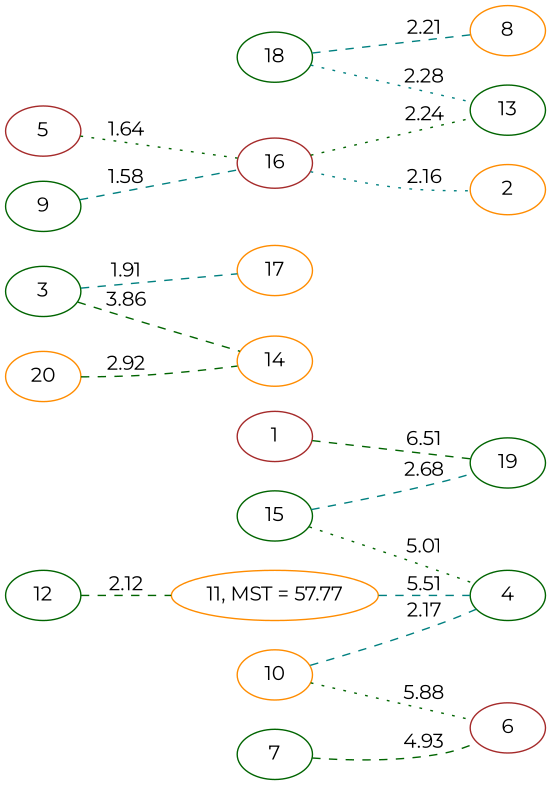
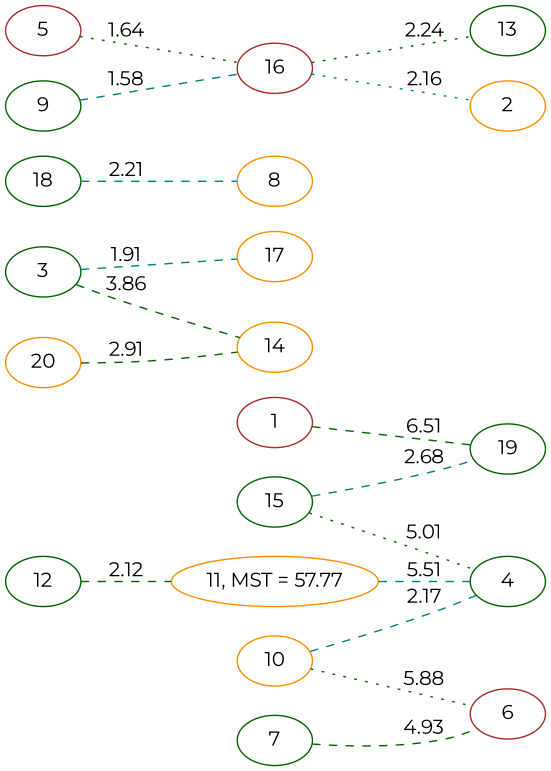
edge "18" -- "13": removed, label "2.28"
edge "14" -- "20": label "2.92" -> "2.91"
